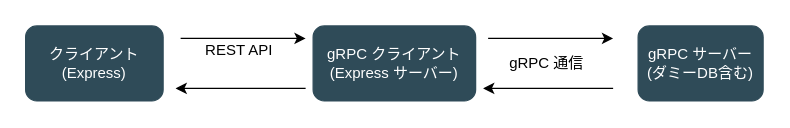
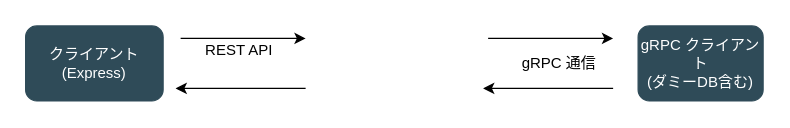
node "gRPC クライアント (Express サーバー)": removed
node "gRPC 通信": moved (547, 63) -> (559, 63)
node "gRPC サーバー (ダミーDB含む)": label "gRPC サーバー (ダミーDB含む)" -> "gRPC クライアント (ダミーDB含む)"
